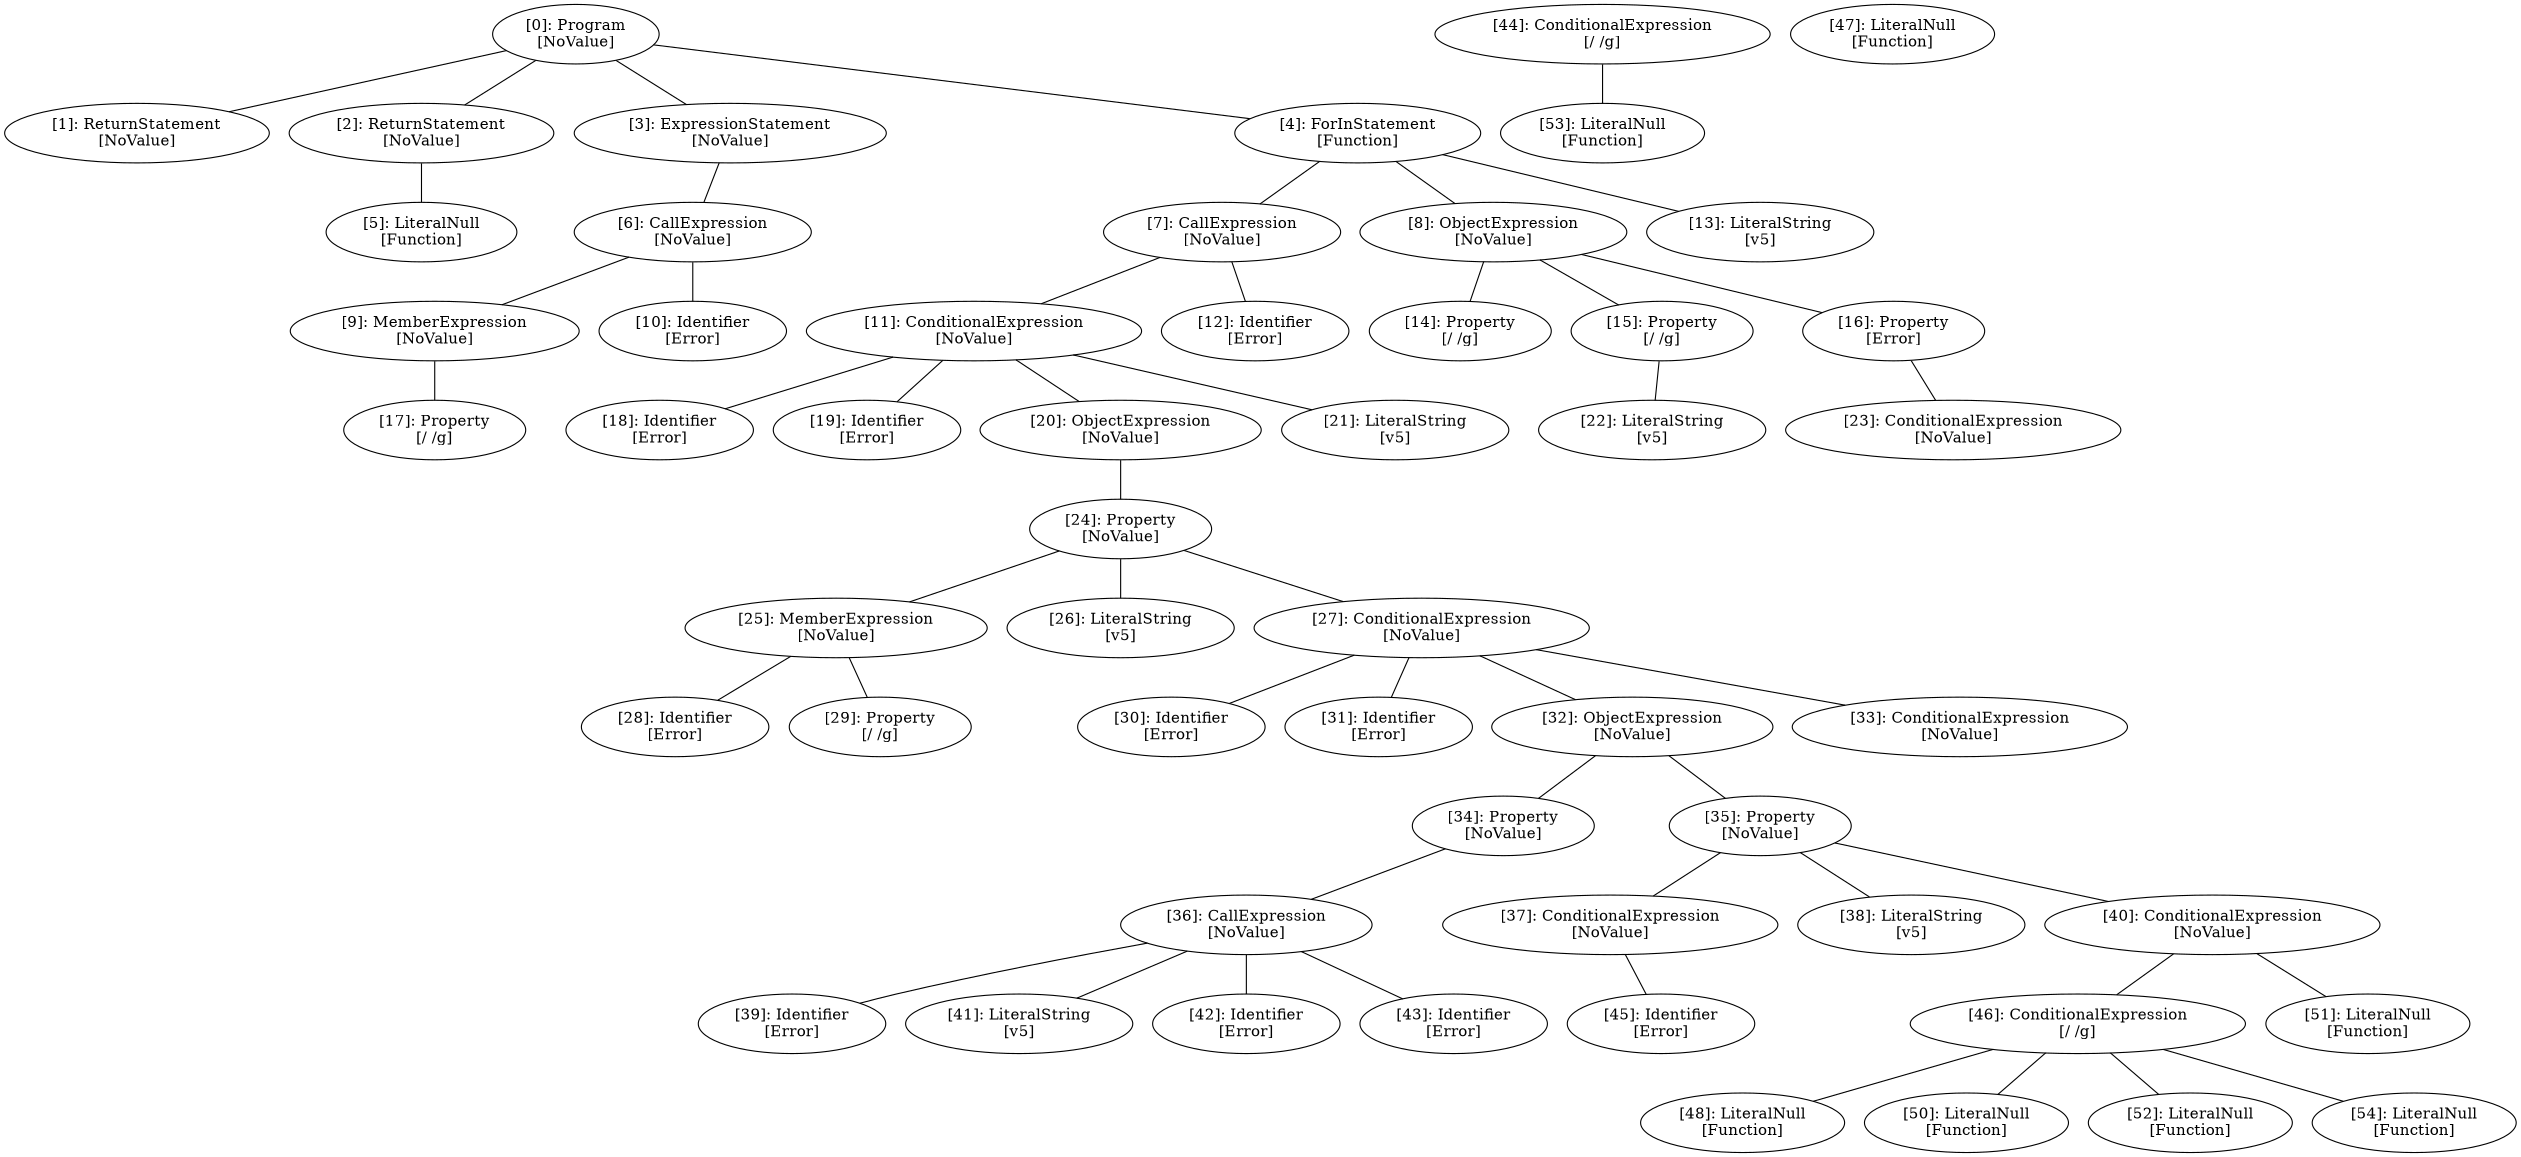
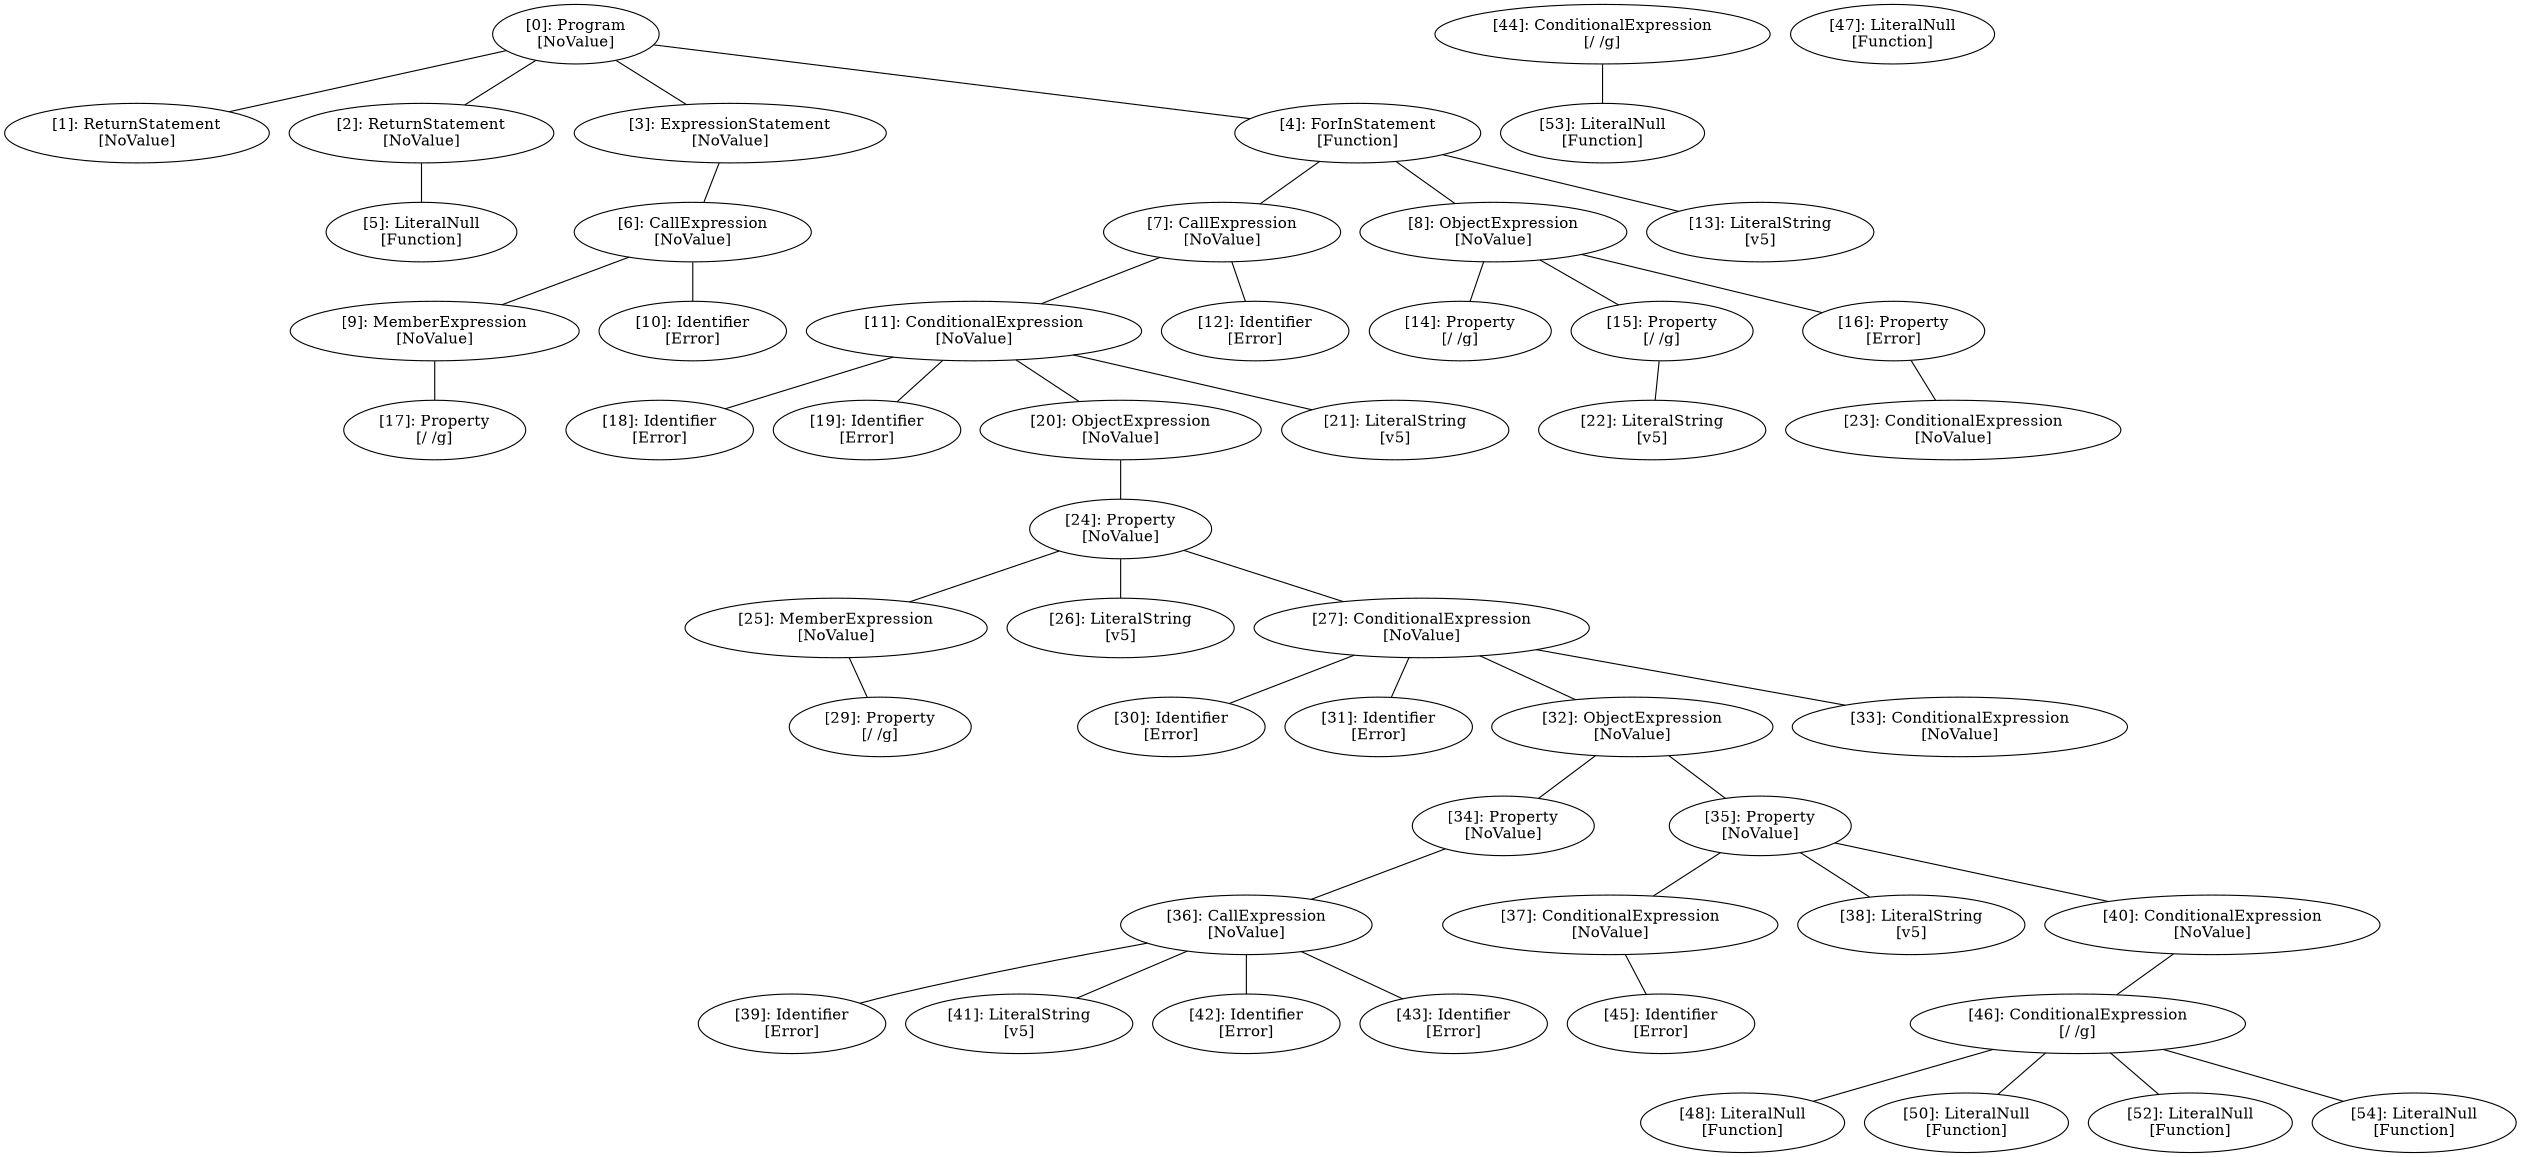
node "[28]: Identifier [Error]": removed
node "[51]: LiteralNull [Function]": removed
